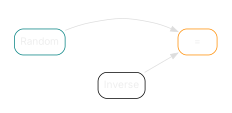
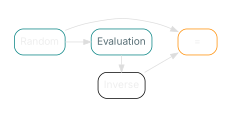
node "Evaluation": added
